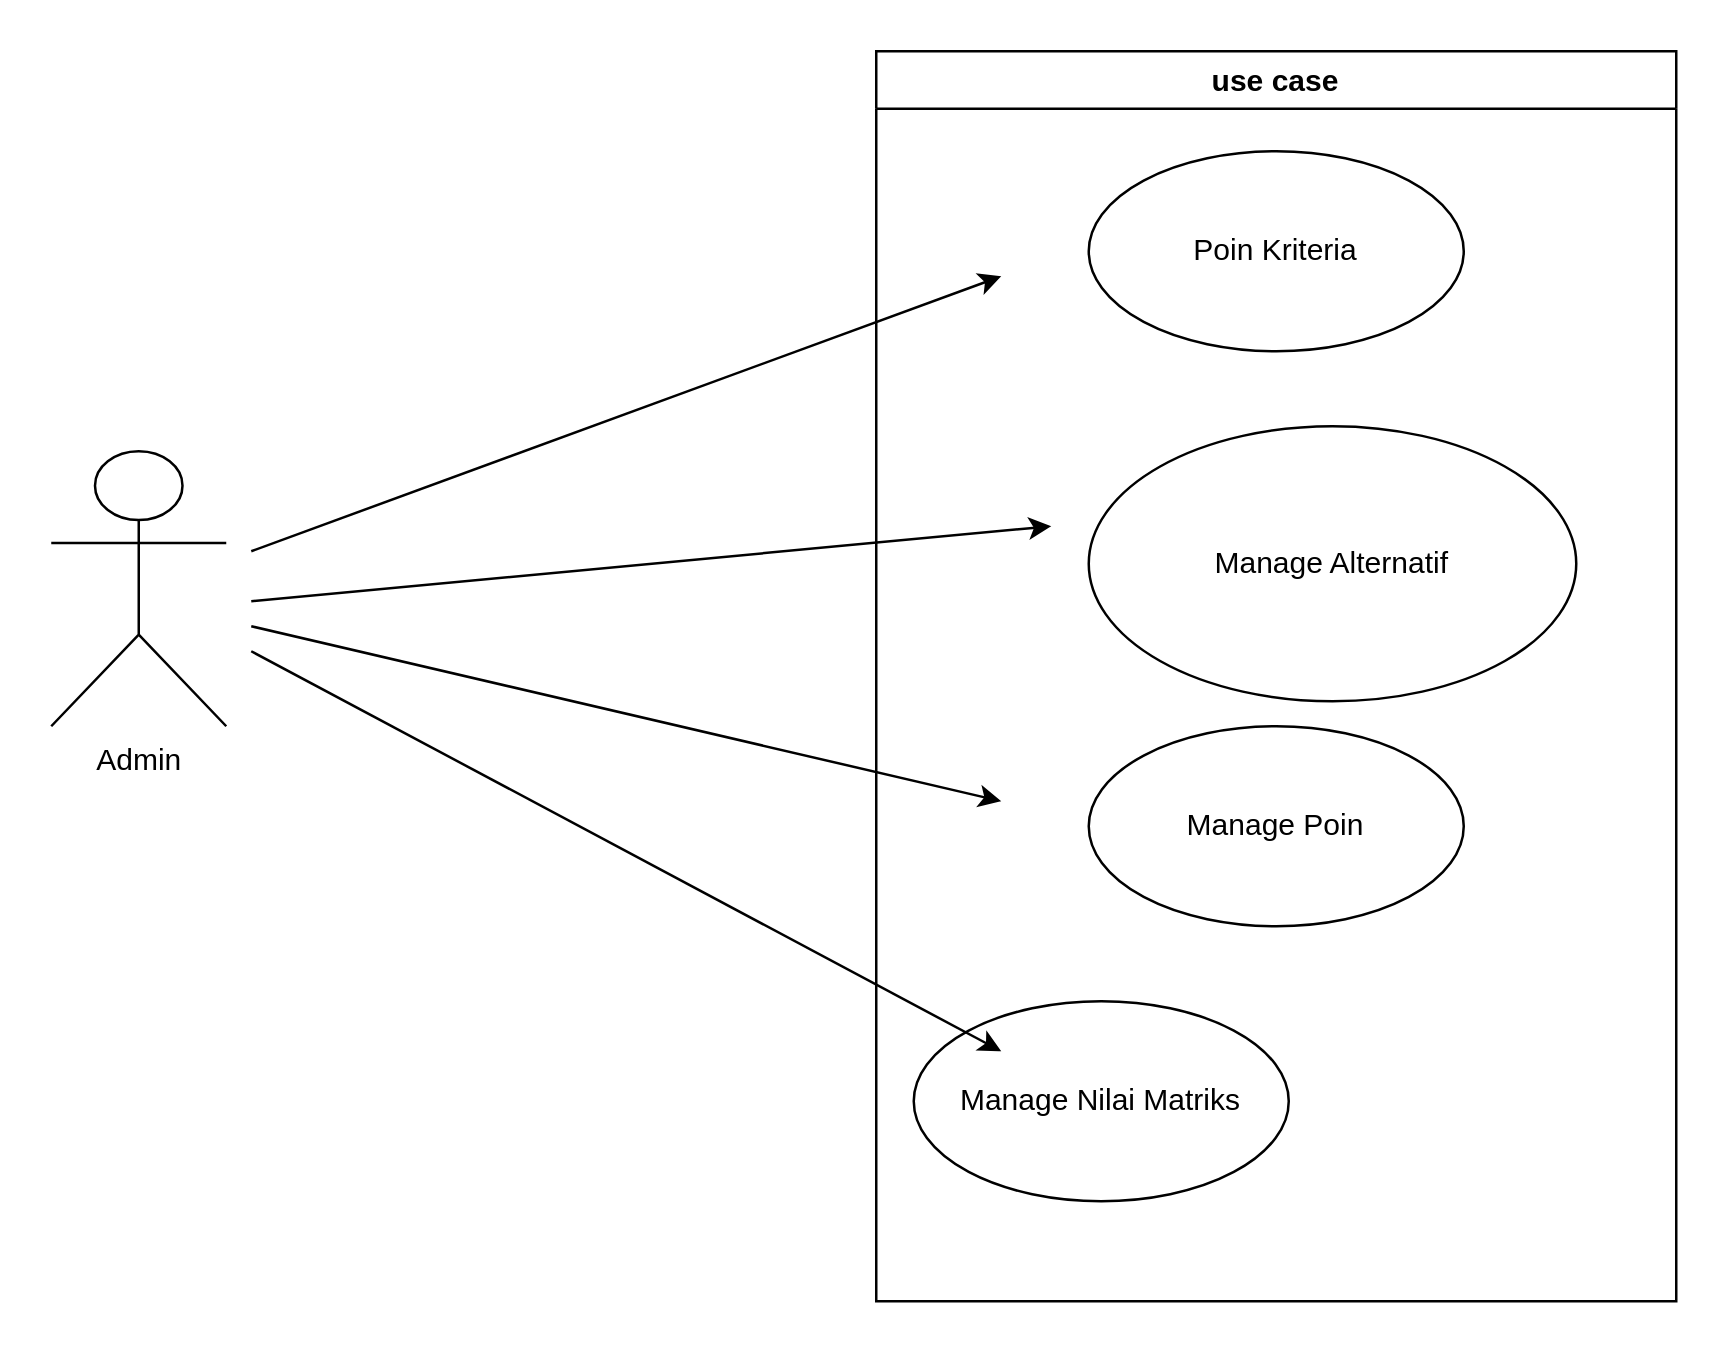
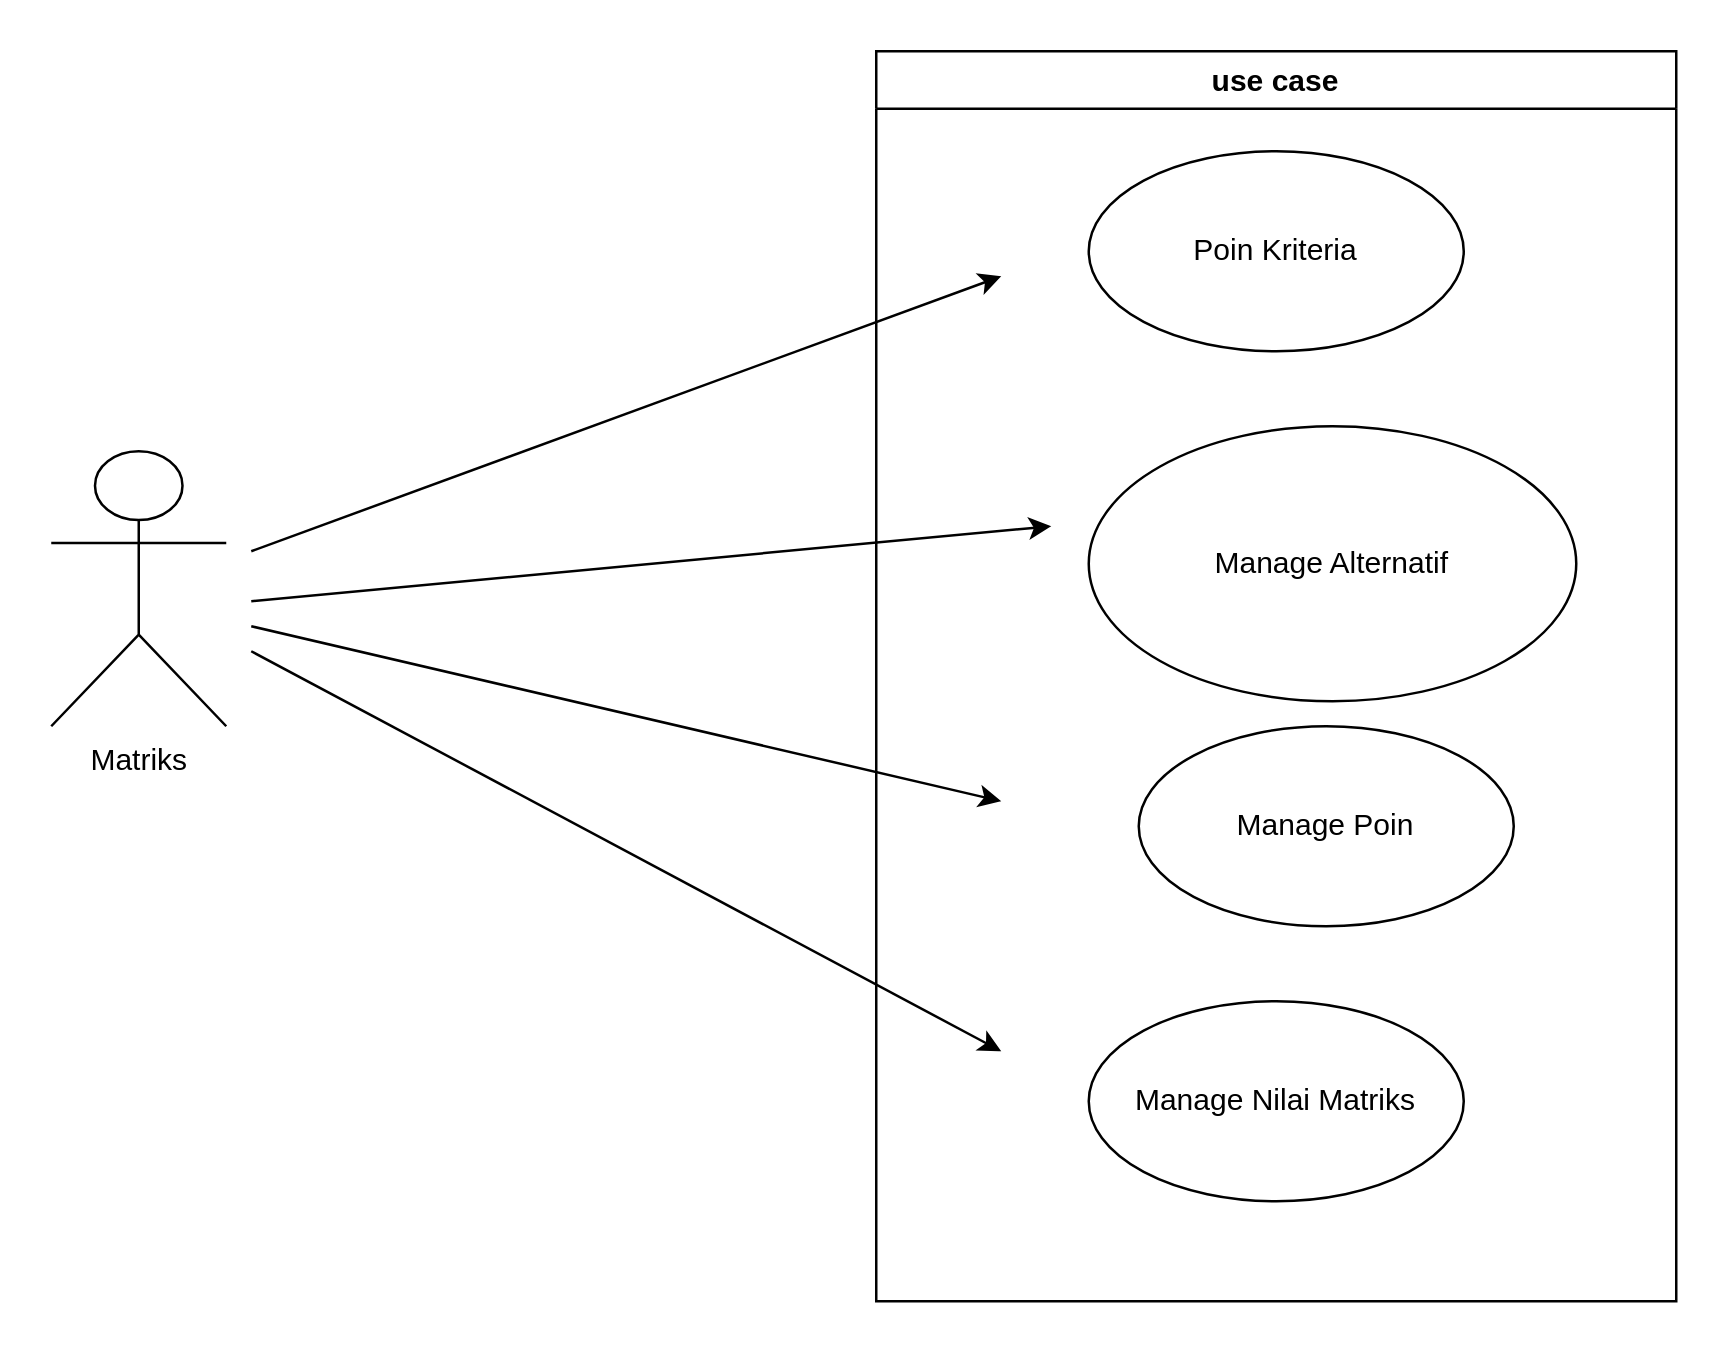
node "Admin": label "Admin" -> "Matriks"
node "Manage Poin": moved (1276, 826) -> (1326, 826)
node "Manage Nilai Matriks": moved (1101, 1101) -> (1276, 1101)
